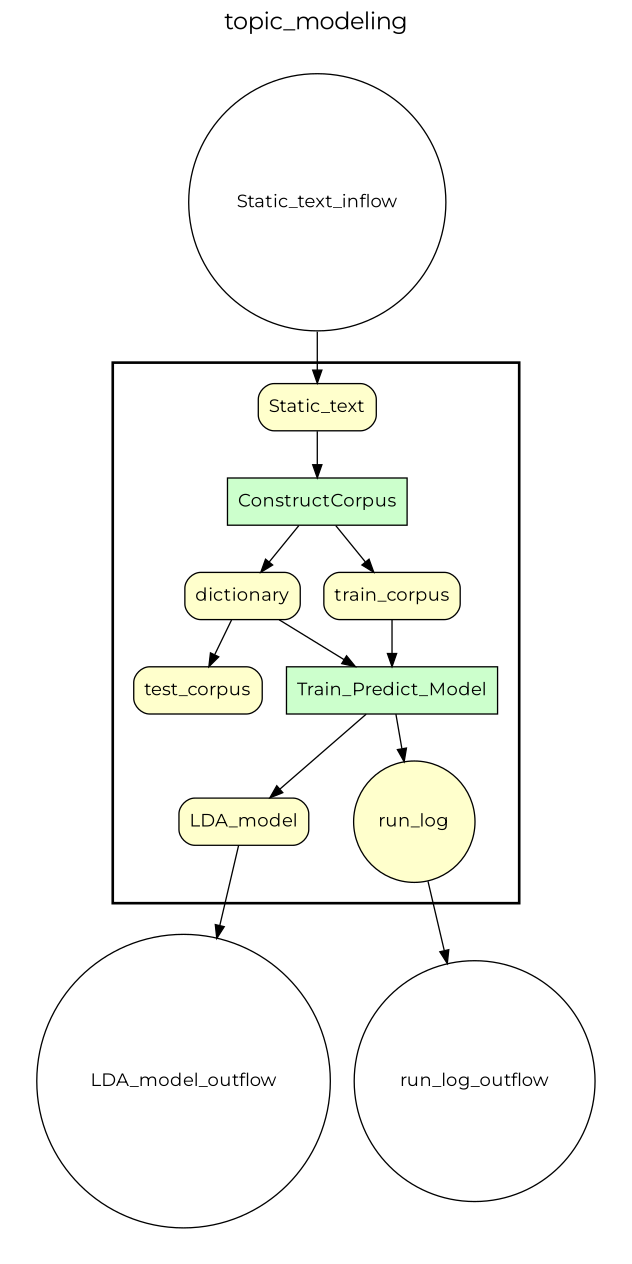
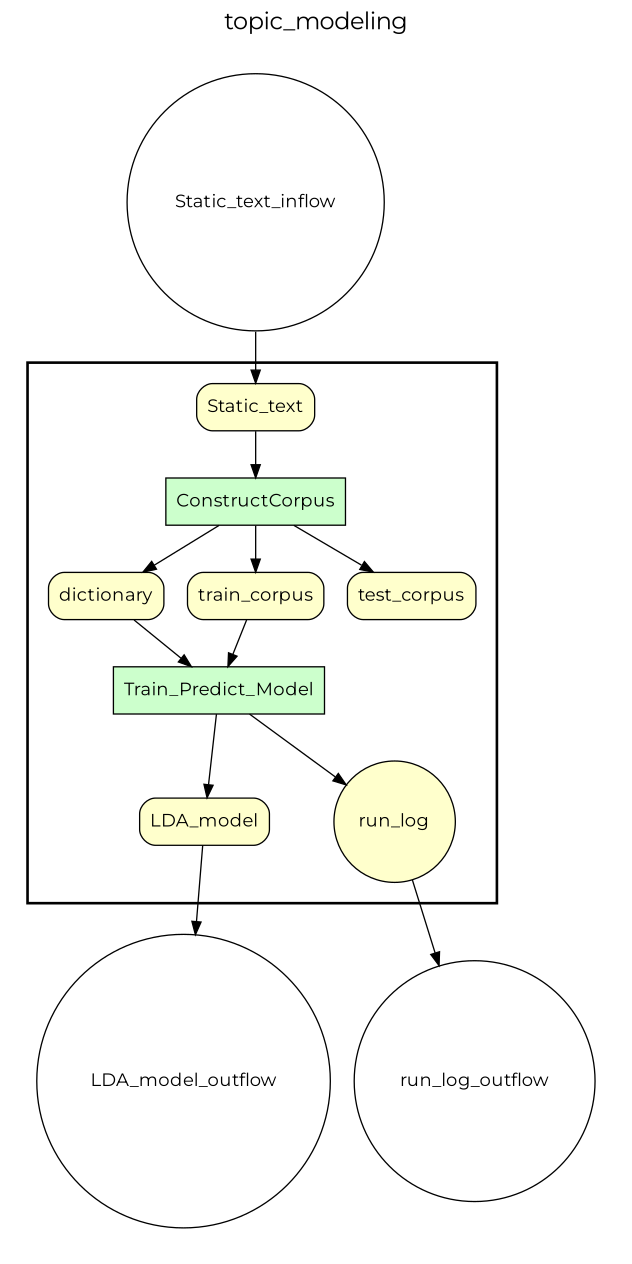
edge "dictionary" -> "test_corpus": now "ConstructCorpus" -> "test_corpus"
